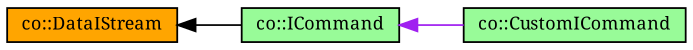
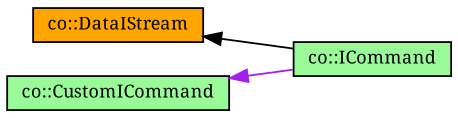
edge "co::CustomICommand" -> "co::ICommand": reversed
